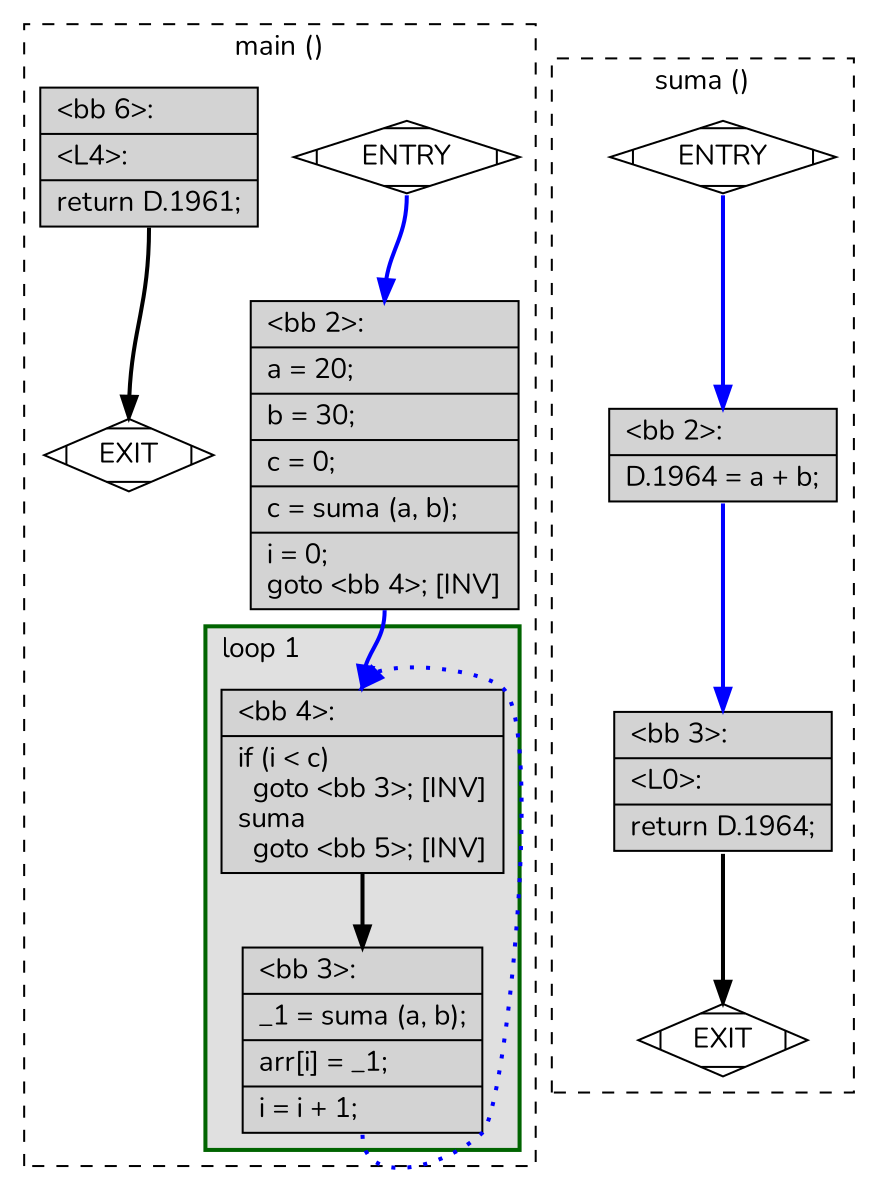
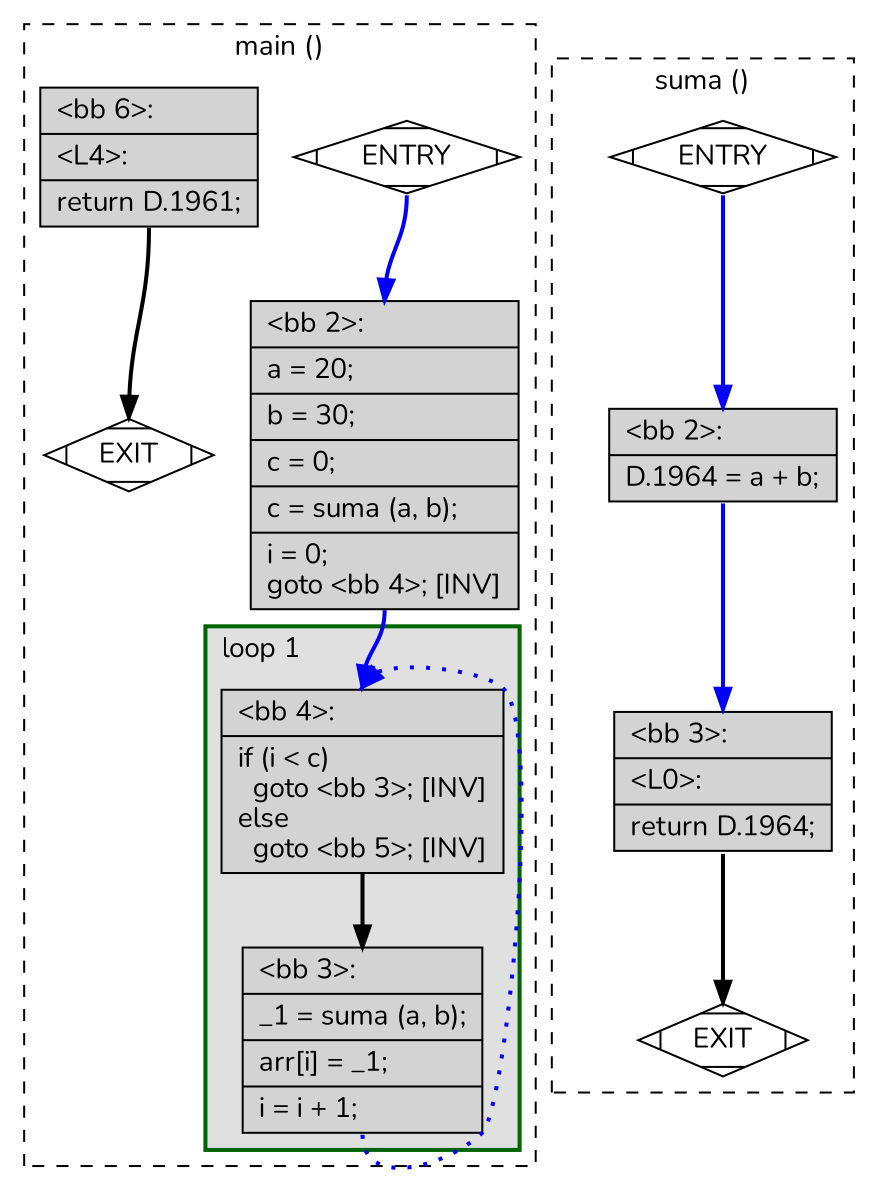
node "<bb 4>:": text "suma" -> "else"
